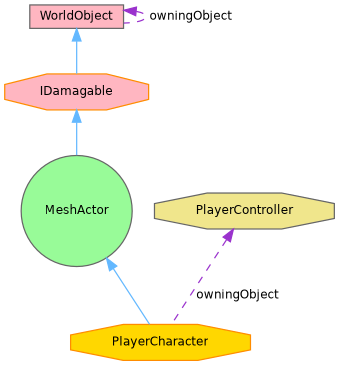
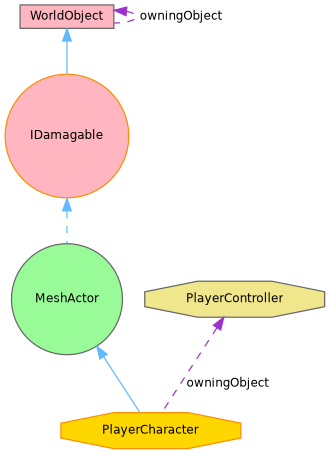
node "IDamagable": shape octagon -> circle
edge "MeshActor" -> "IDamagable": style solid -> dashed
